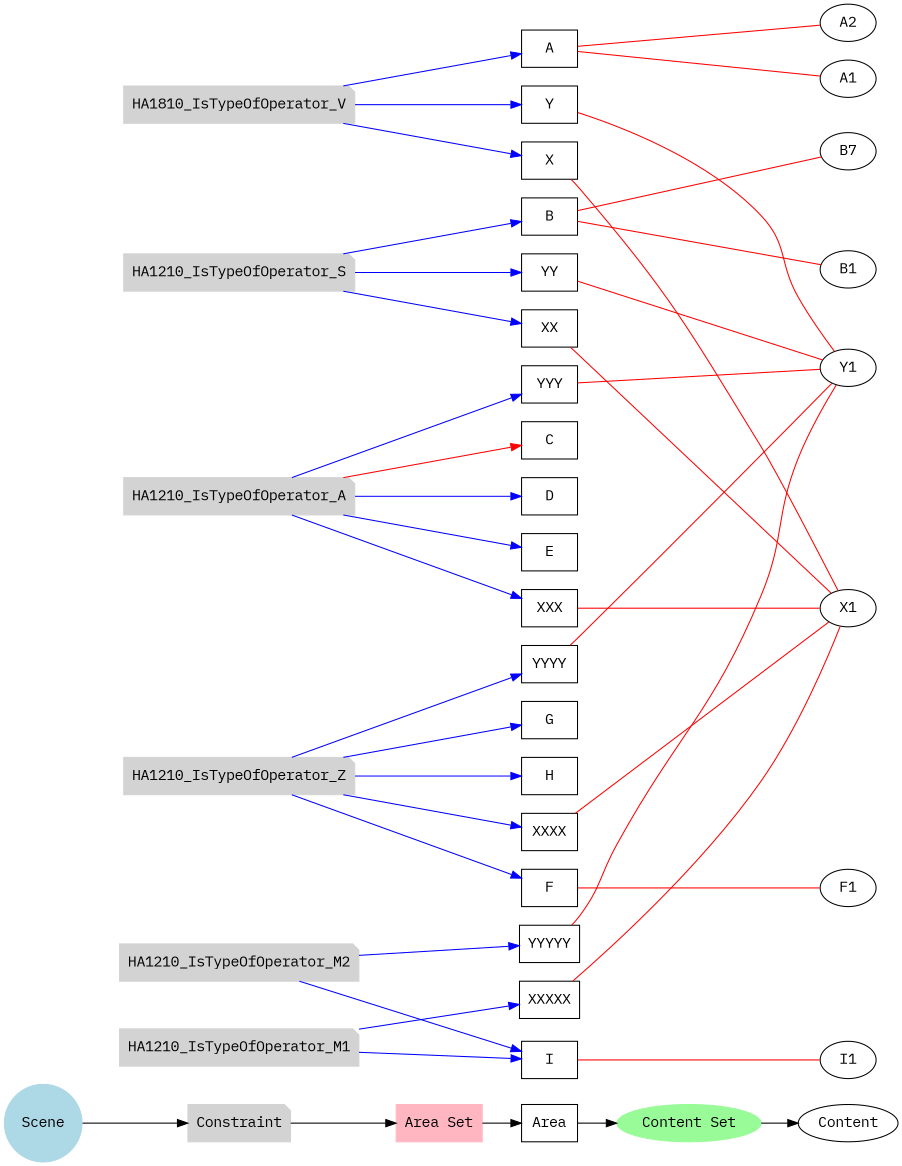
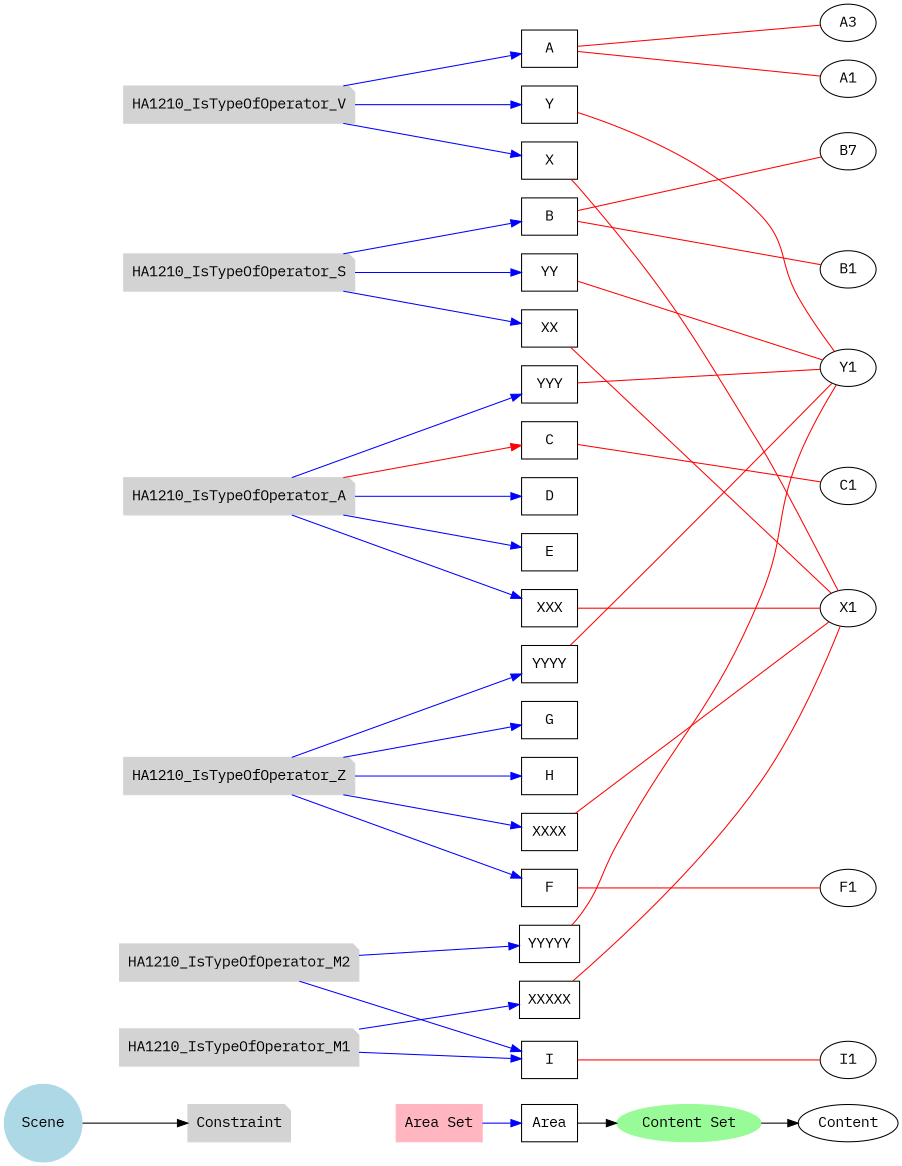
node "A2": label "A2" -> "A3"
node "HA1810_IsTypeOfOperator_V": label "HA1810_IsTypeOfOperator_V" -> "HA1210_IsTypeOfOperator_V"
node "C1": added
edge "Constraint" -> "Area Set": removed
edge "Area Set" -> "Area": color black -> blue
